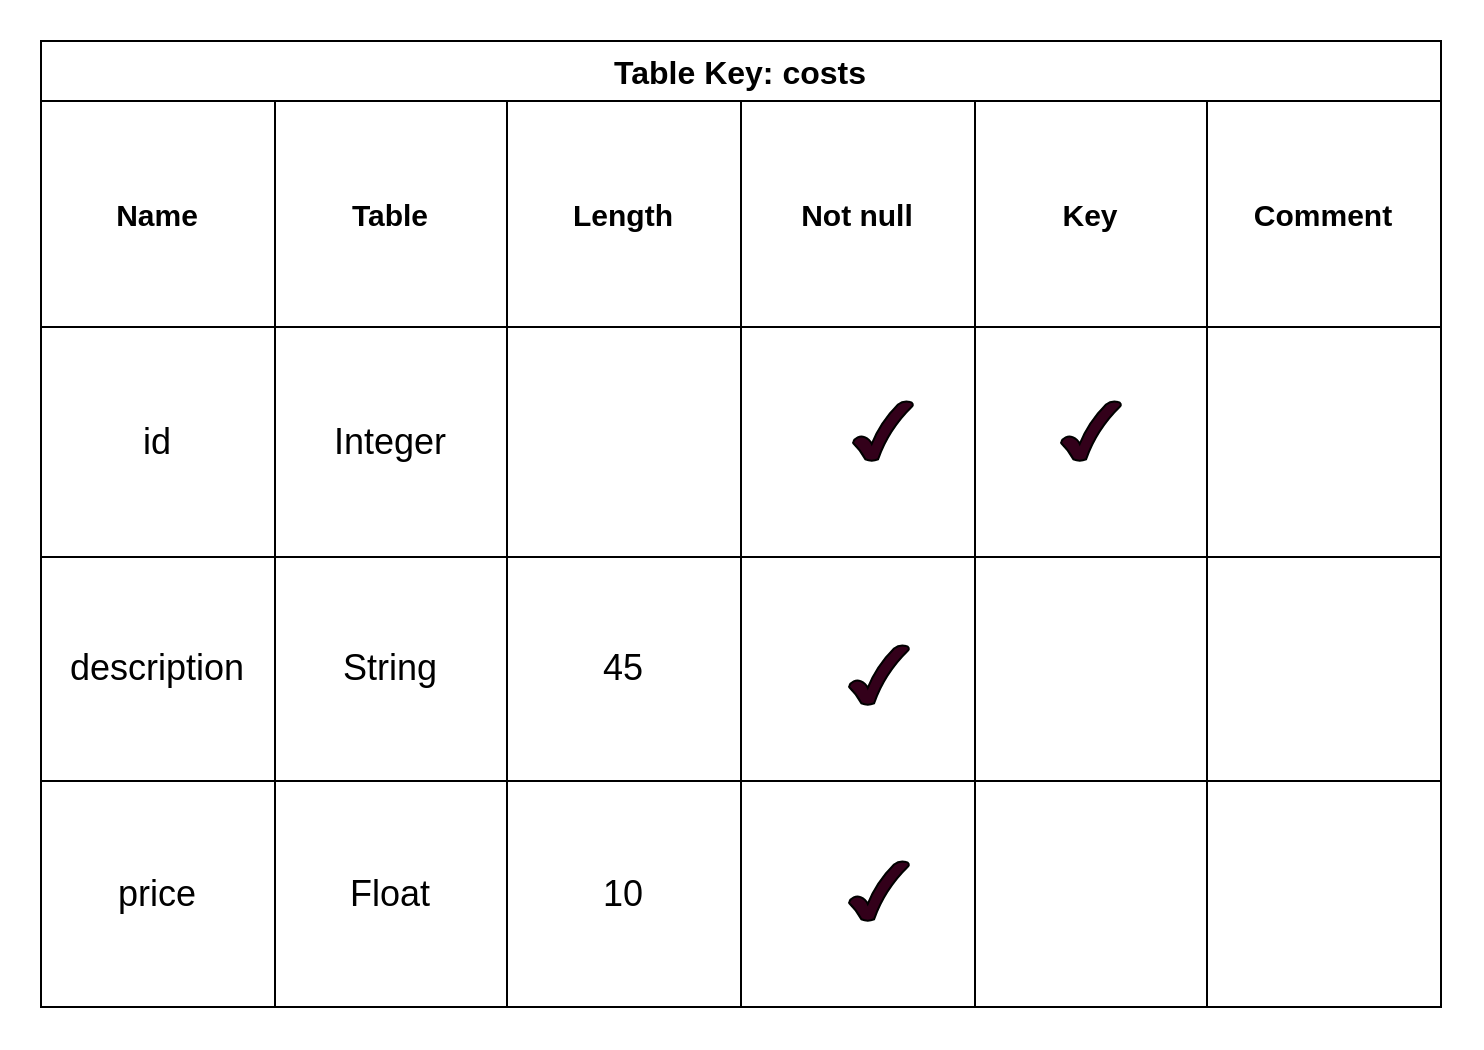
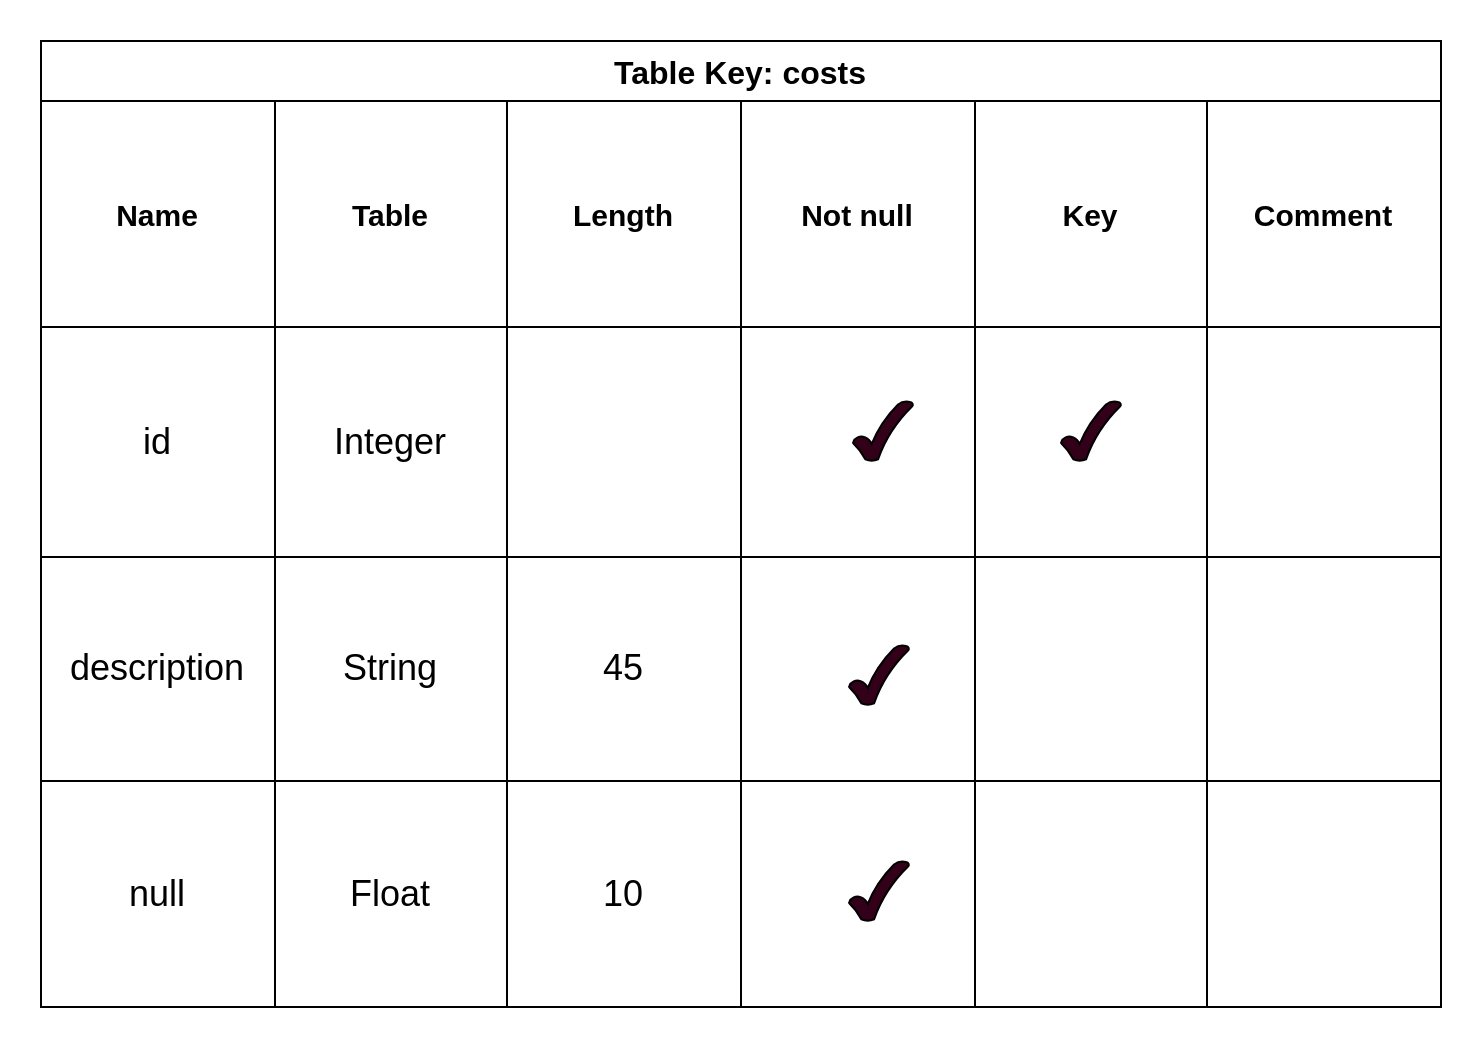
node "price": label "price" -> "null"
